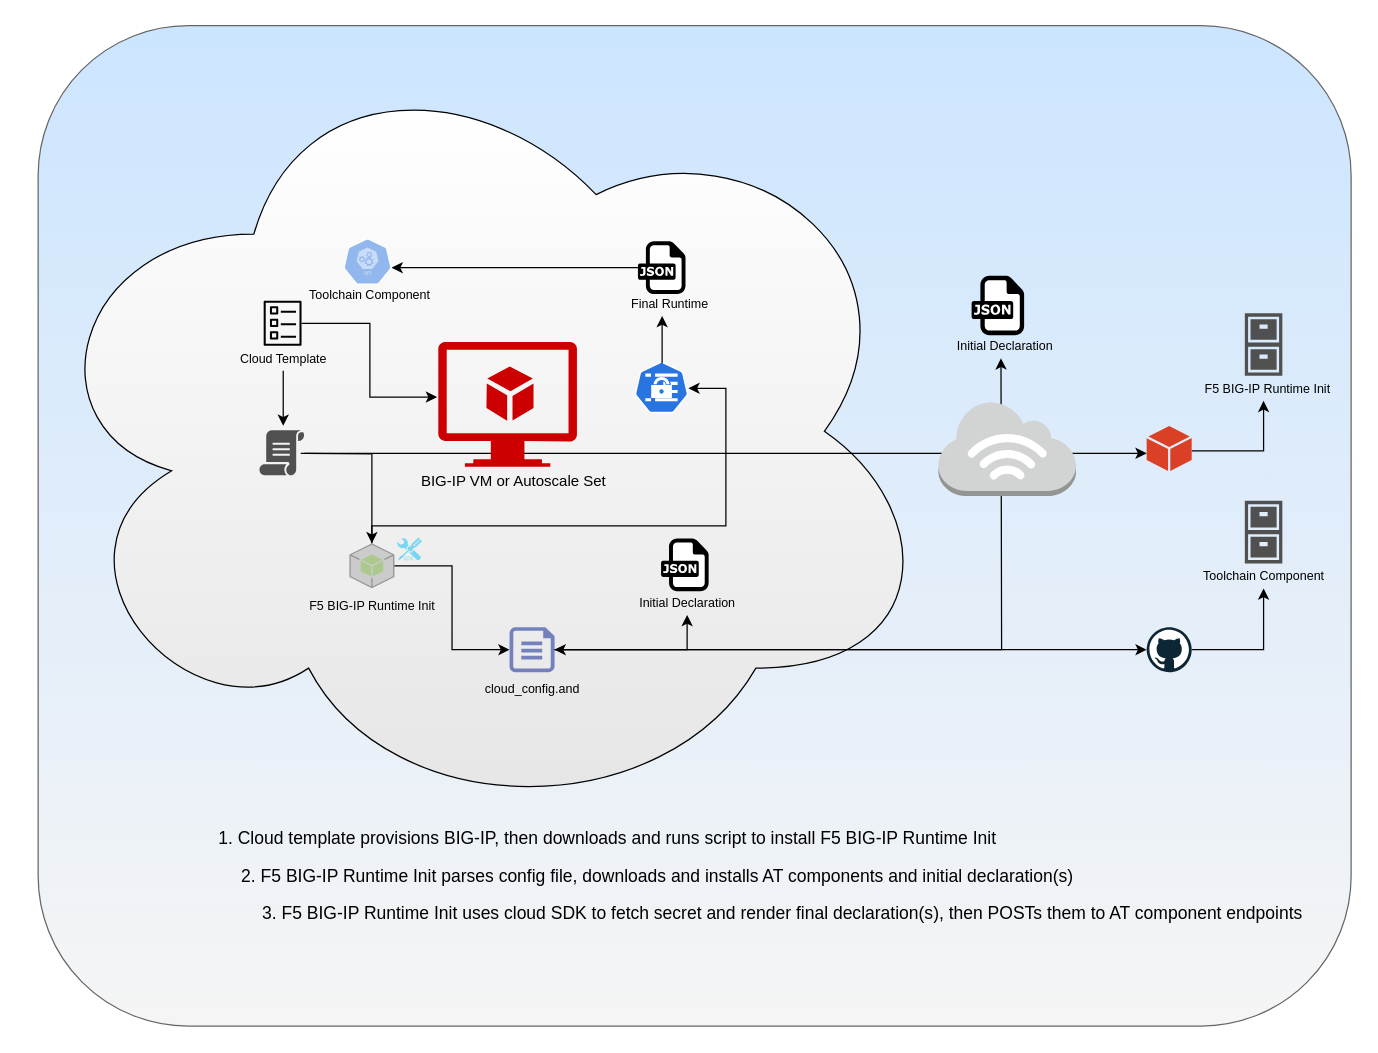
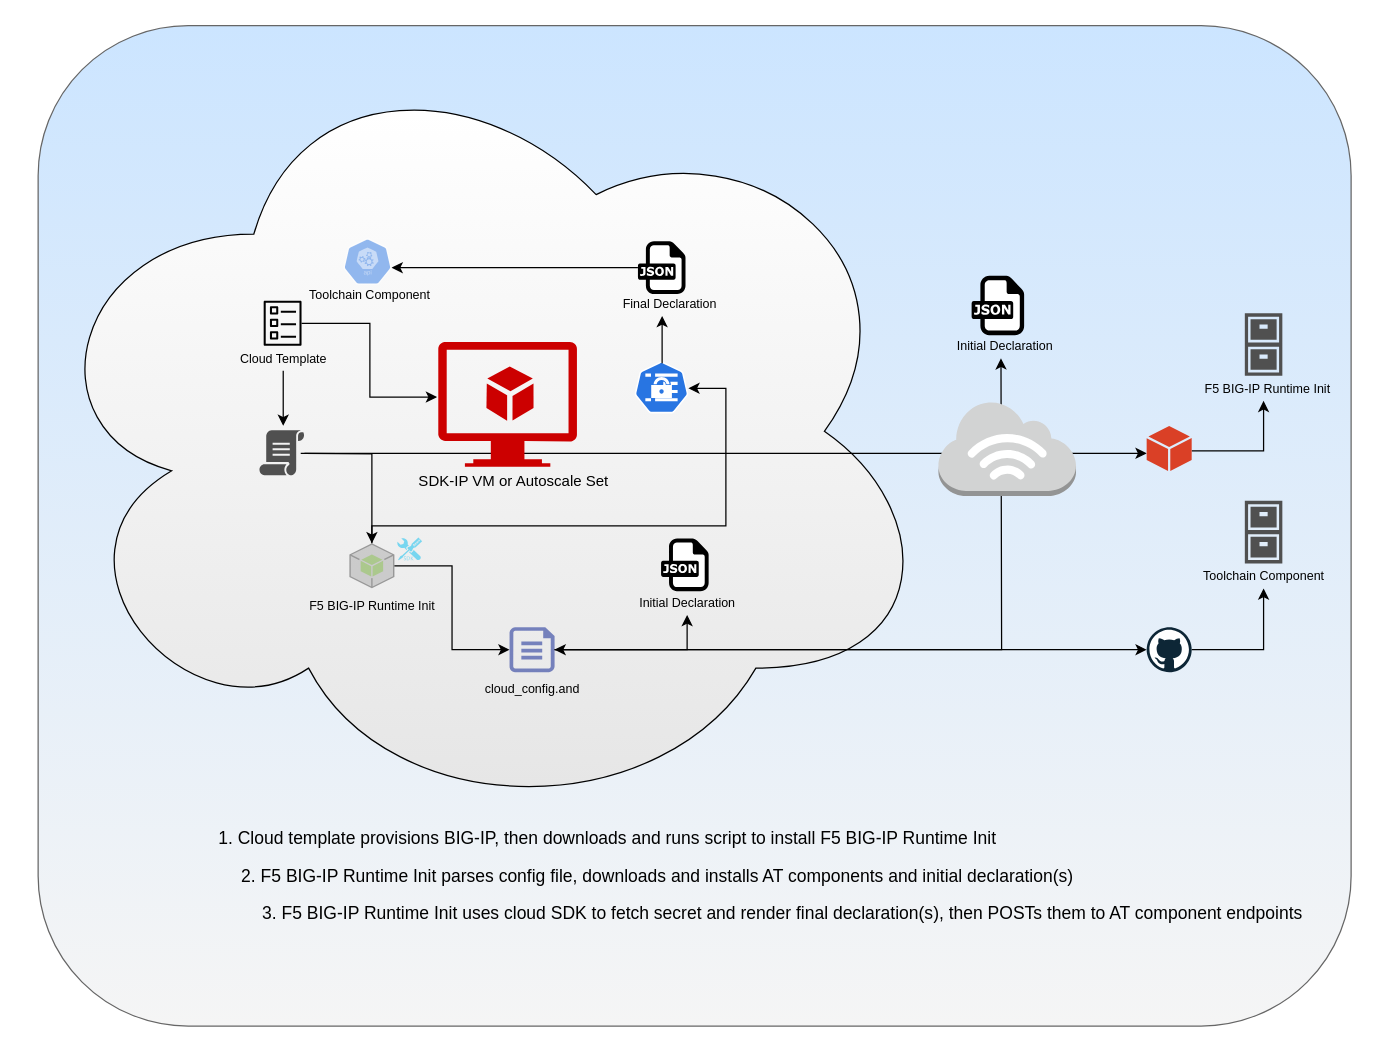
node "Final Runtime": label "Final Runtime" -> "Final Declaration"
node "BIG-IP VM or Autoscale Set": label "BIG-IP VM or Autoscale Set" -> "SDK-IP VM or Autoscale Set"
